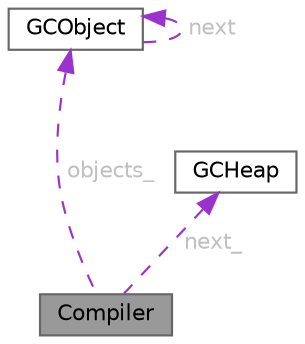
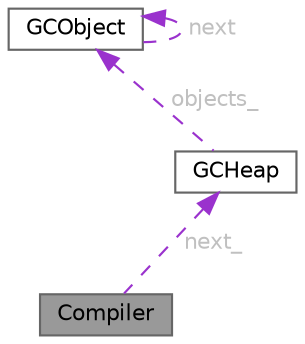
edge "Compiler" -> "GCObject": now "GCHeap" -> "GCObject"
